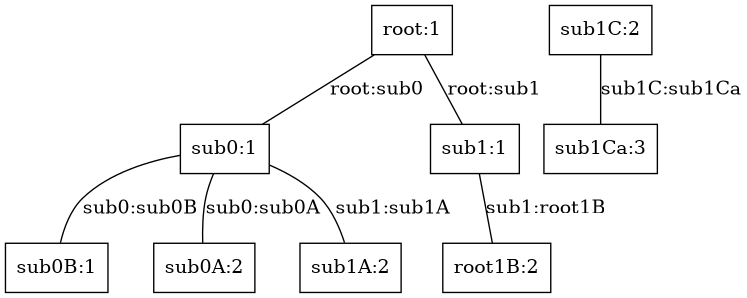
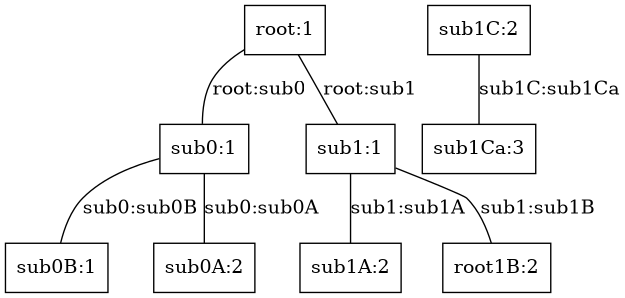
edge "sub0:1" -- "sub1A:2": now "sub1:1" -- "sub1A:2"
edge "sub1:1" -- "root1B:2": label "sub1:root1B" -> "sub1:sub1B"
